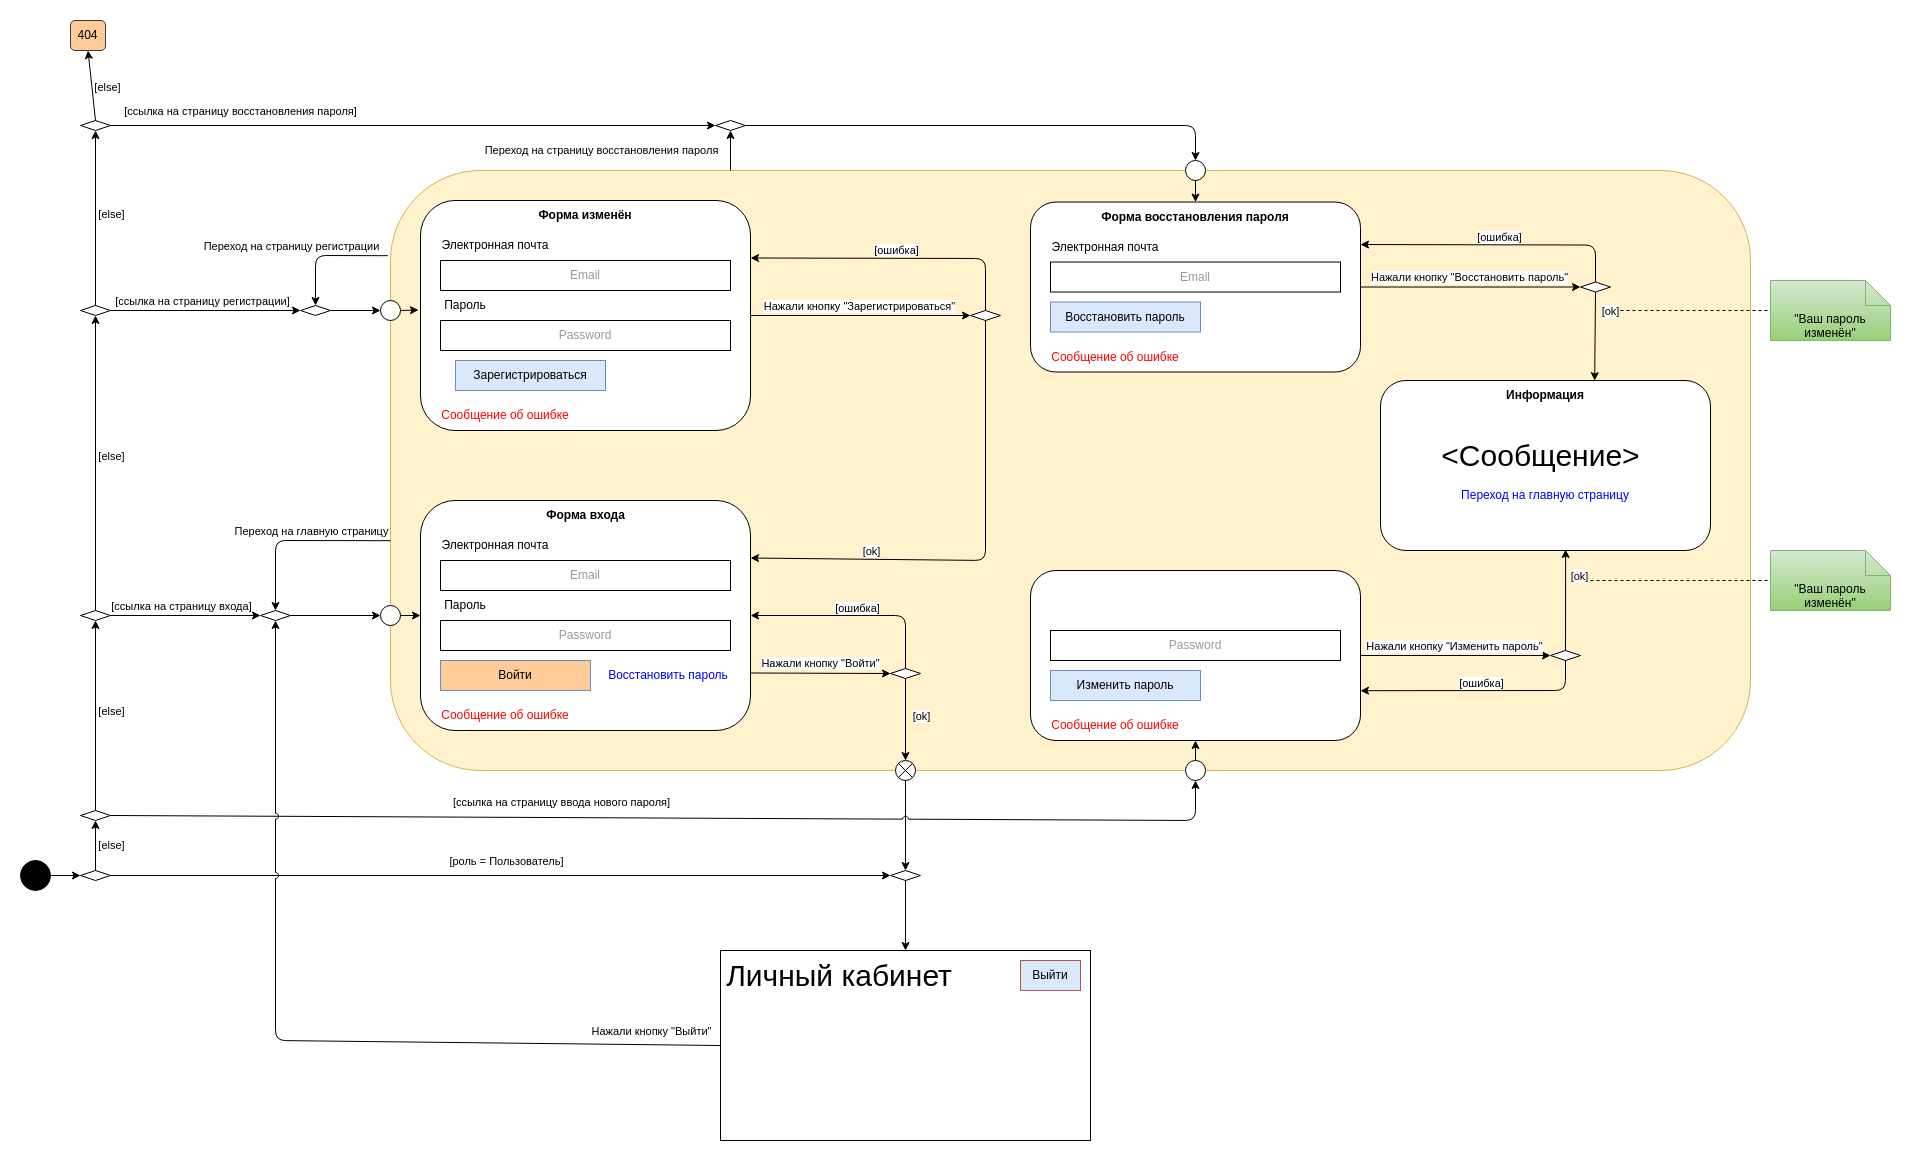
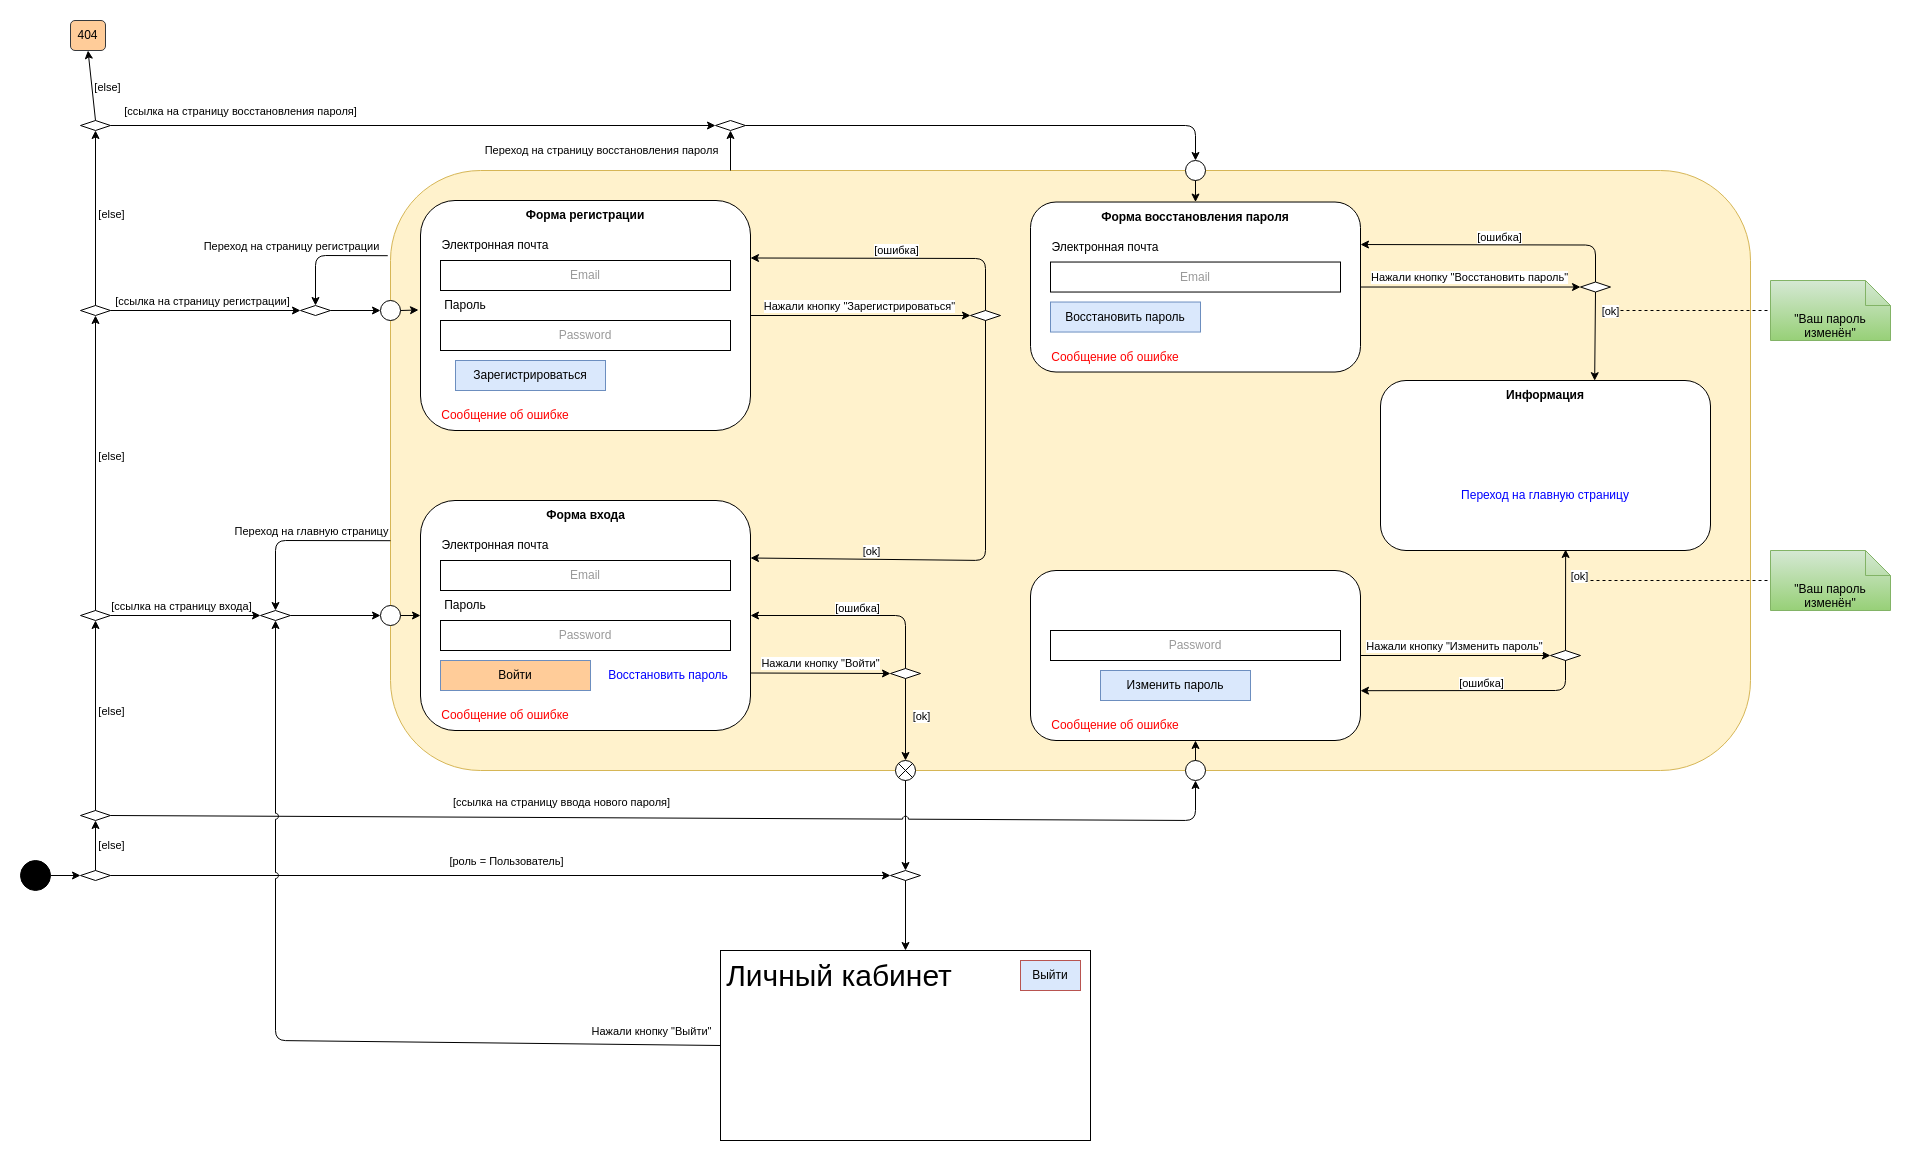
node "Форма изменён": label "Форма изменён" -> "Форма регистрации"
node "<Сообщение>": removed
node "Изменить пароль": moved (1126, 686) -> (1176, 686)
